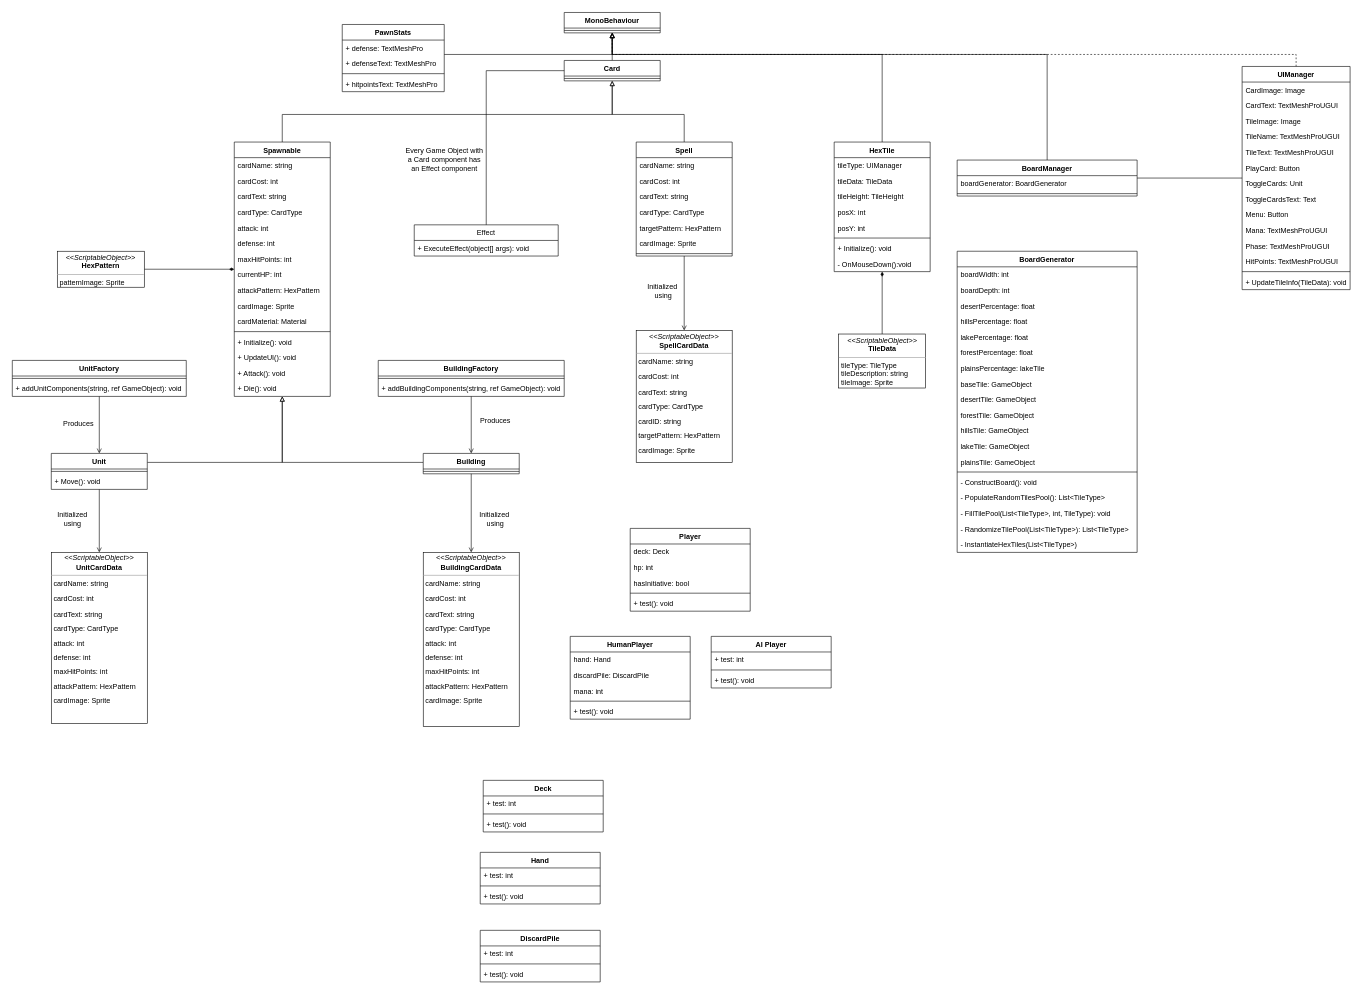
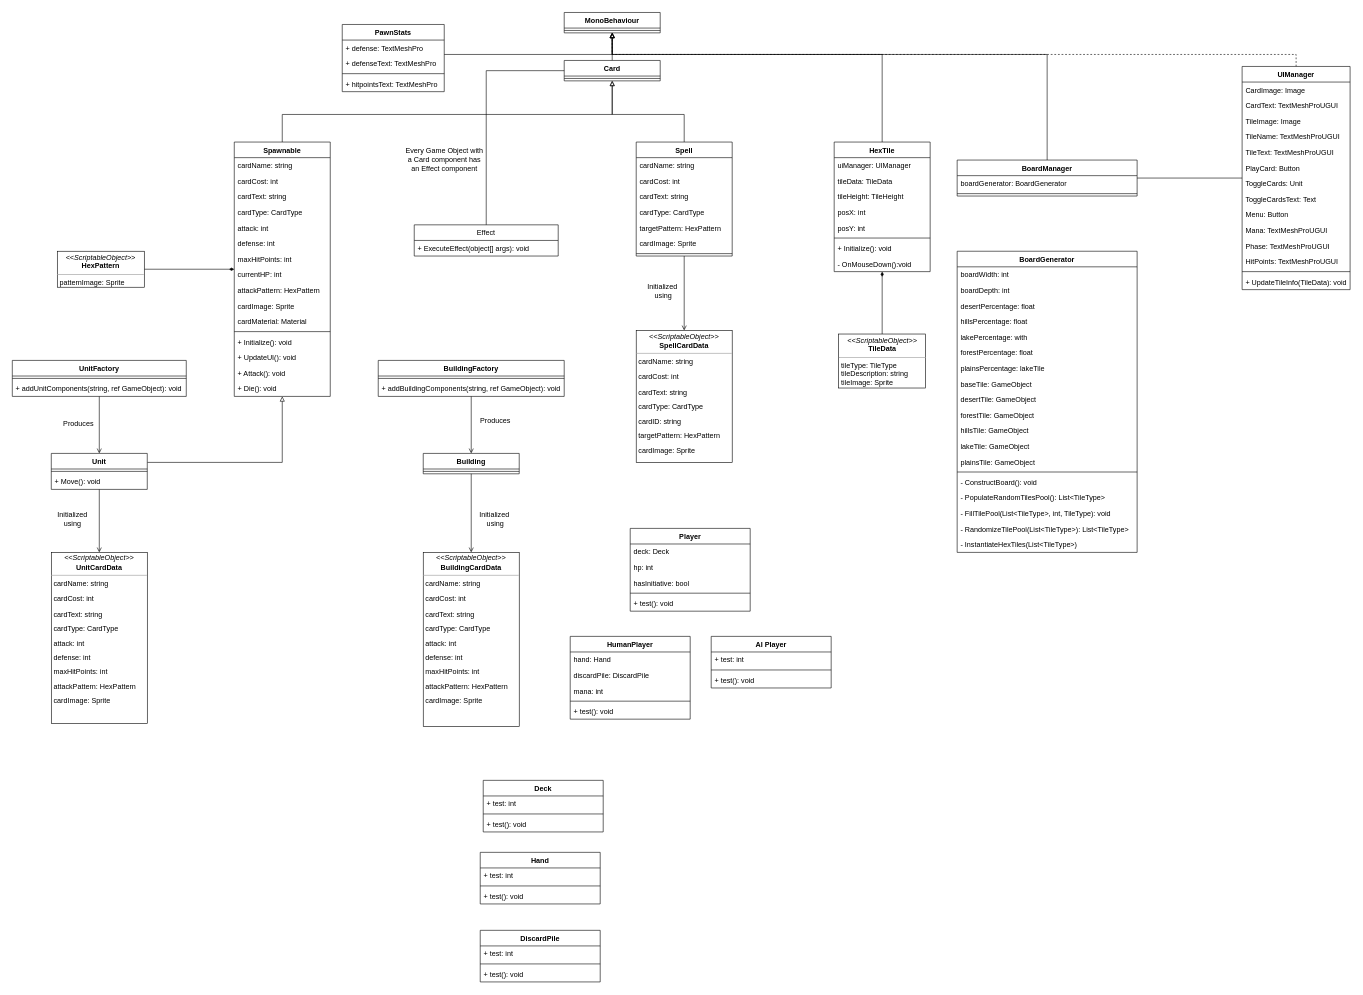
node "tileType: UIManager": label "tileType: UIManager" -> "uiManager: UIManager"
node "lakePercentage: float": label "lakePercentage: float" -> "lakePercentage: with"
edge "Building" -> "Spawnable": removed
